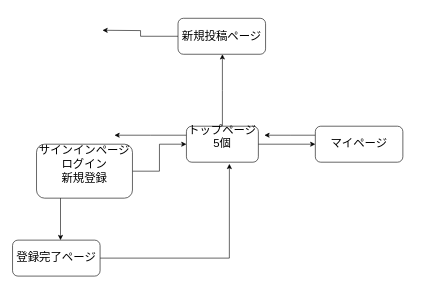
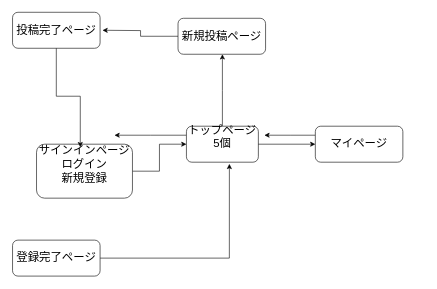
node "投稿完了ページ": added
edge "投稿完了ページ" -> "サインインページ ログイン 新規登録": added
edge "サインインページ ログイン 新規登録" -> "登録完了ページ": removed
